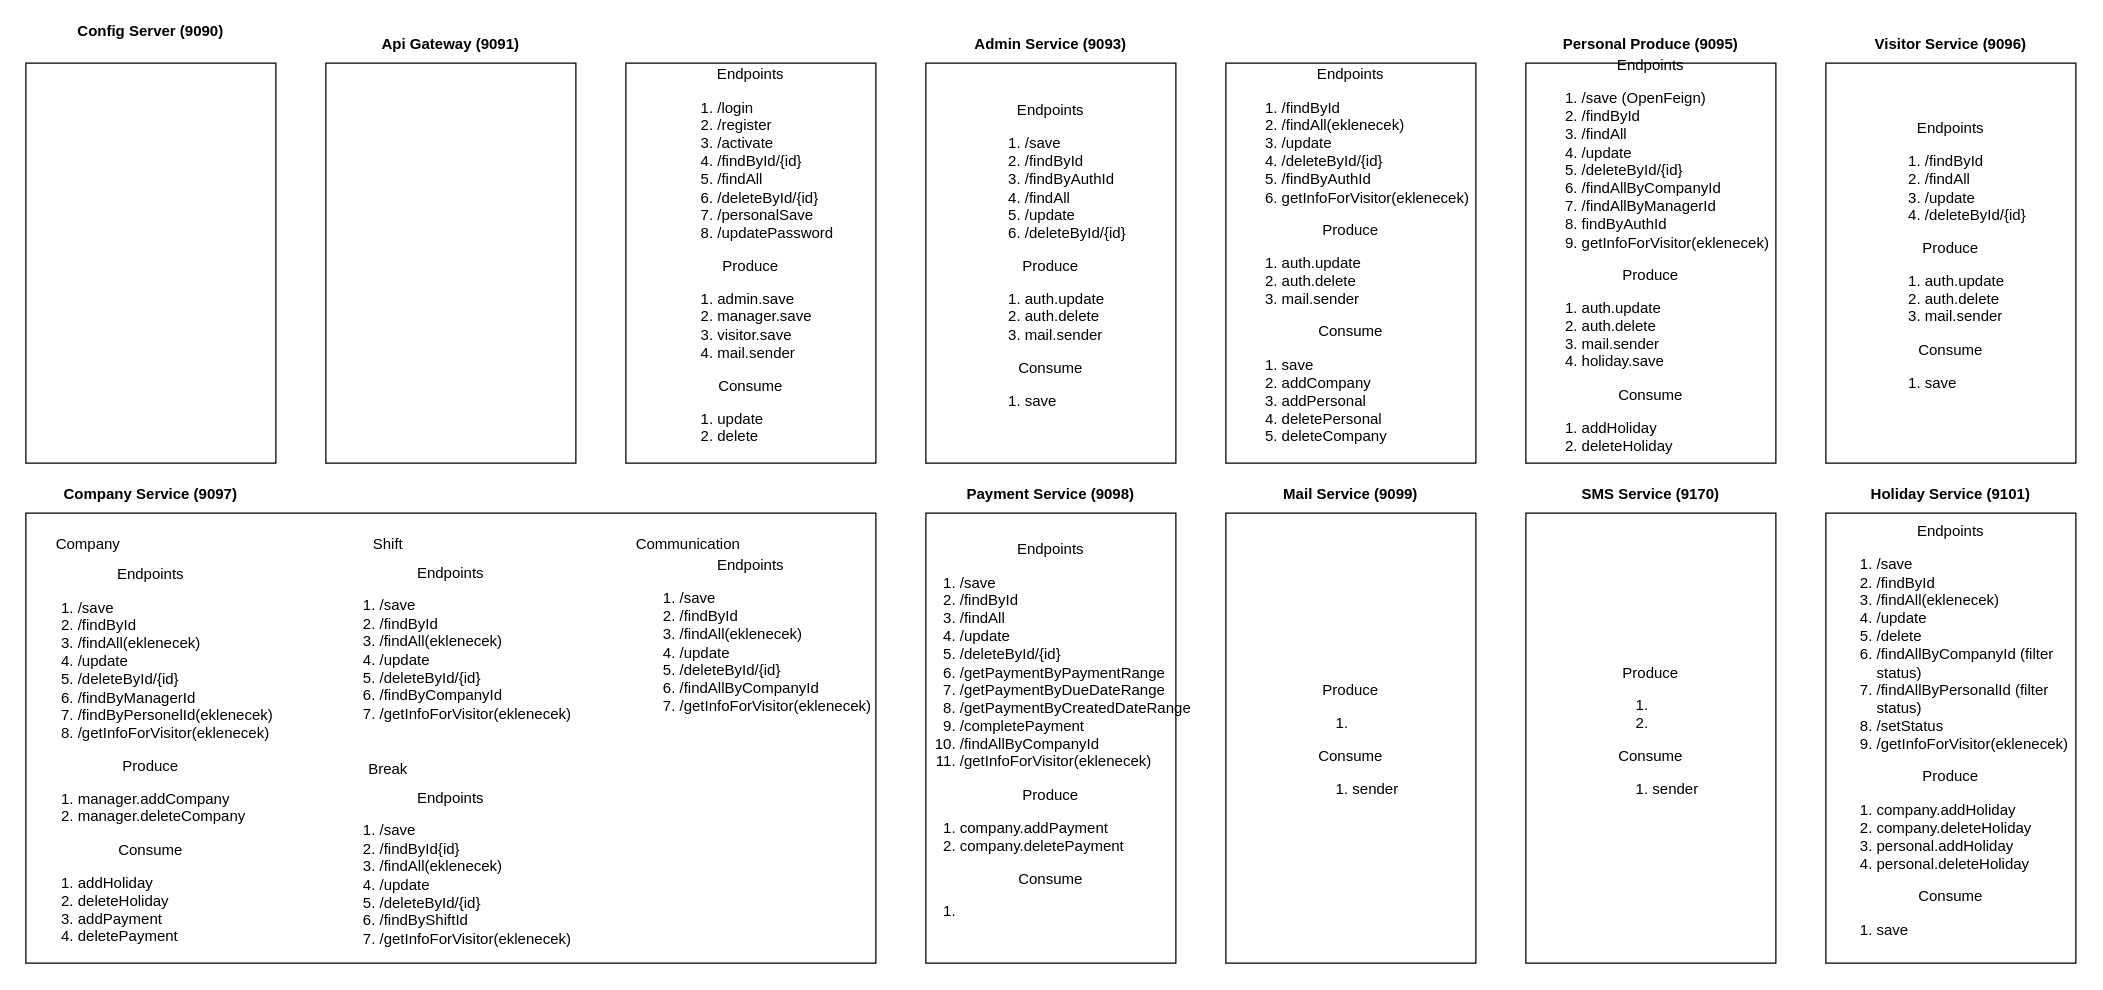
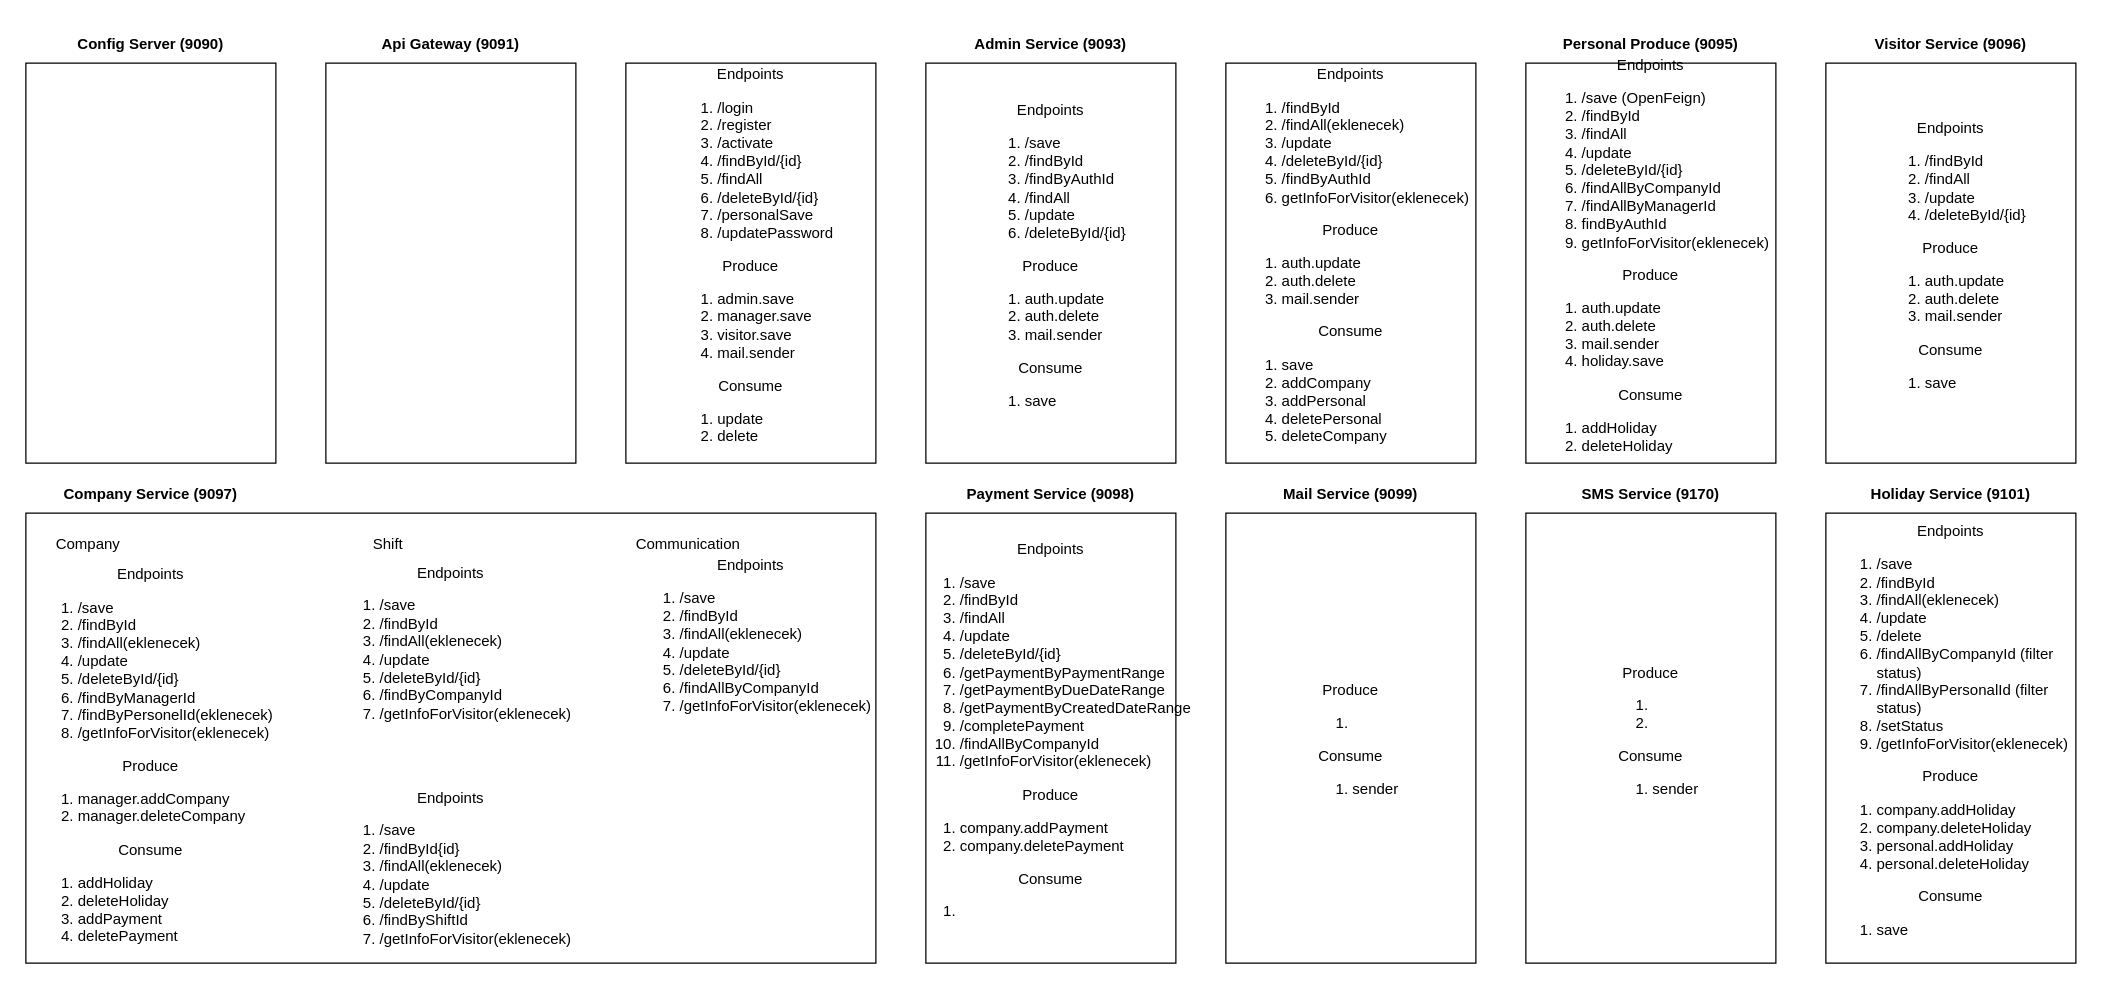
node "Config Server (9090)": moved (151, 32) -> (151, 44)
node "Break": removed
